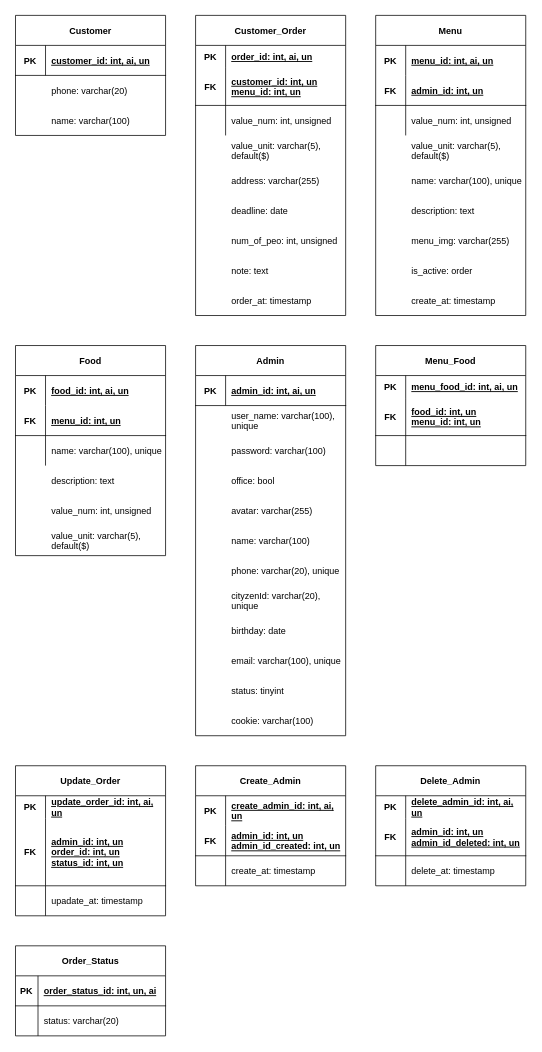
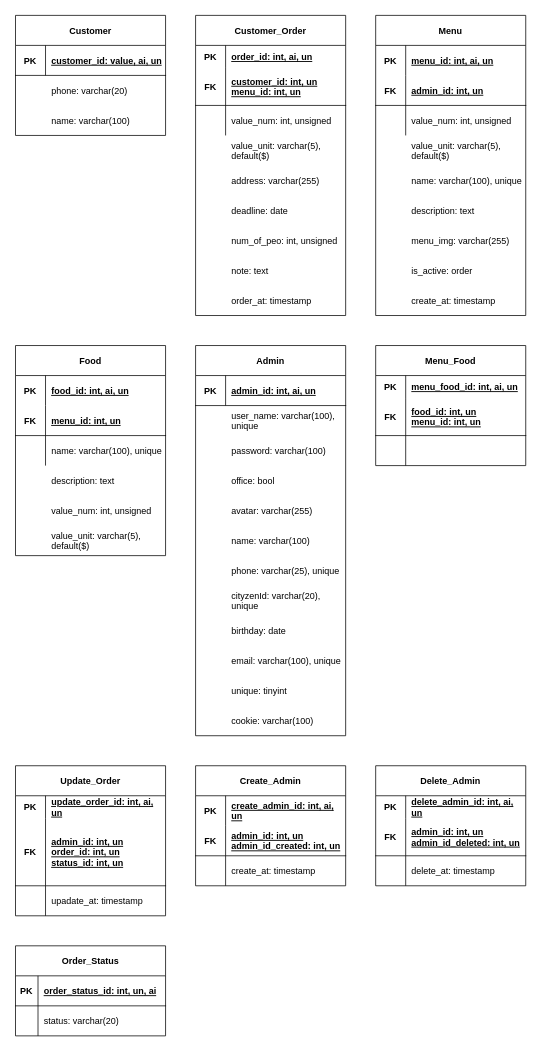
node "customer_id: int, ai, un": label "customer_id: int, ai, un" -> "customer_id: value, ai, un"
node "phone: varchar(20), unique": label "phone: varchar(20), unique" -> "phone: varchar(25), unique"
node "status: tinyint": label "status: tinyint" -> "unique: tinyint"
